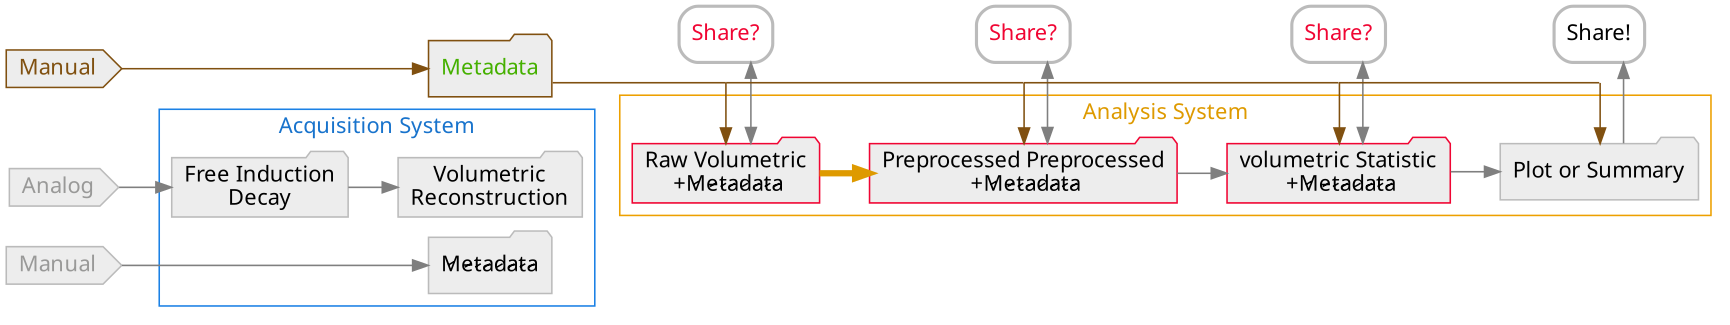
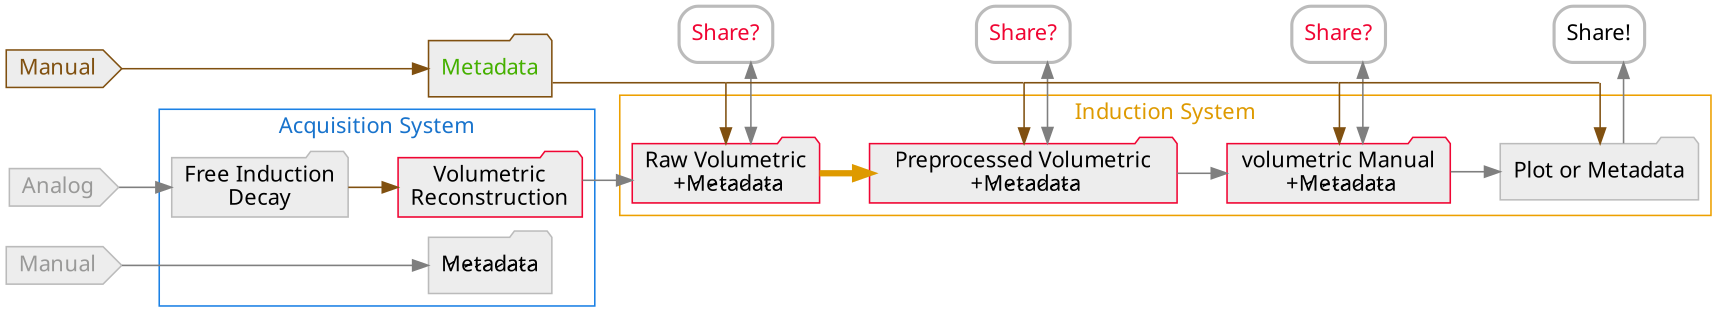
cluster "Analysis System": label "Analysis System" -> "Induction System"
node "Plot or Summary": label "Plot or Summary" -> "Plot or Metadata"
node "Preprocessed Preprocessed +M̷e̷t̷a̷d̷a̷t̷a̷": label "Preprocessed Preprocessed +M̷e̷t̷a̷d̷a̷t̷a̷" -> "Preprocessed Volumetric +M̷e̷t̷a̷d̷a̷t̷a̷"
node "volumetric Statistic +M̷e̷t̷a̷d̷a̷t̷a̷": label "volumetric Statistic +M̷e̷t̷a̷d̷a̷t̷a̷" -> "volumetric Manual +M̷e̷t̷a̷d̷a̷t̷a̷"
edge "Volumetric Reconstruction" -> "Raw Volumetric +M̷e̷t̷a̷d̷a̷t̷a̷": added
edge "Free Induction Decay" -> "Volumetric Reconstruction": color gray50 -> #805010
node "Volumetric Reconstruction": color #bbbbbb -> #f00533
